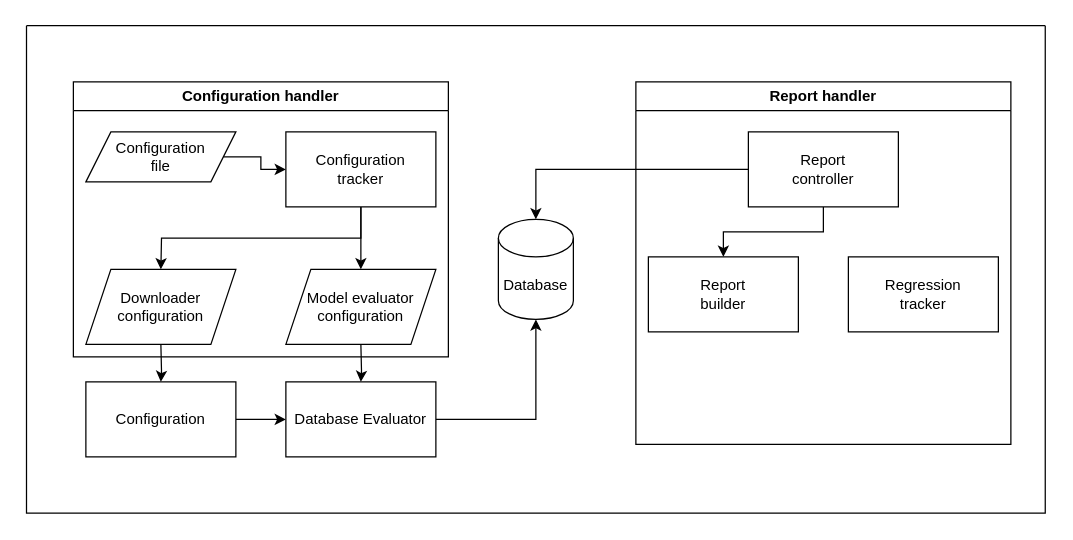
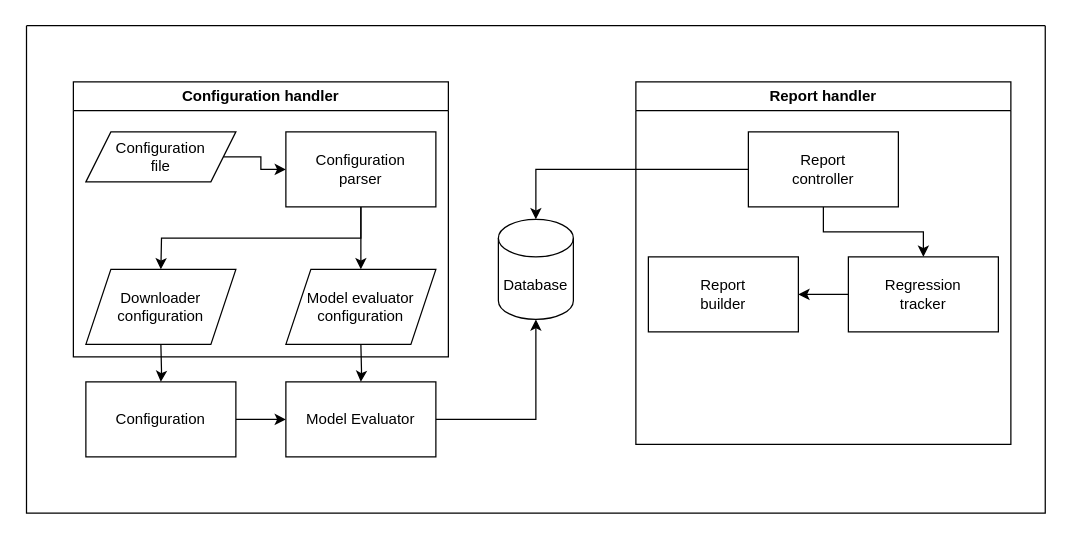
node "Configuration tracker": label "Configuration tracker" -> "Configuration parser"
edge "Report controller" -> "Report builder": removed
edge "Report controller" -> "Regression tracker": added
edge "Regression tracker" -> "Report builder": added
node "Database Evaluator": label "Database Evaluator" -> "Model Evaluator"
